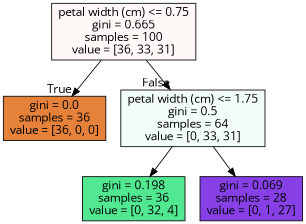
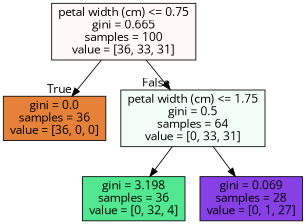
node "gini = 0.198 samples = 36 value = [0, 32, 4]": label "gini = 0.198 samples = 36 value = [0, 32, 4]" -> "gini = 3.198 samples = 36 value = [0, 32, 4]"
